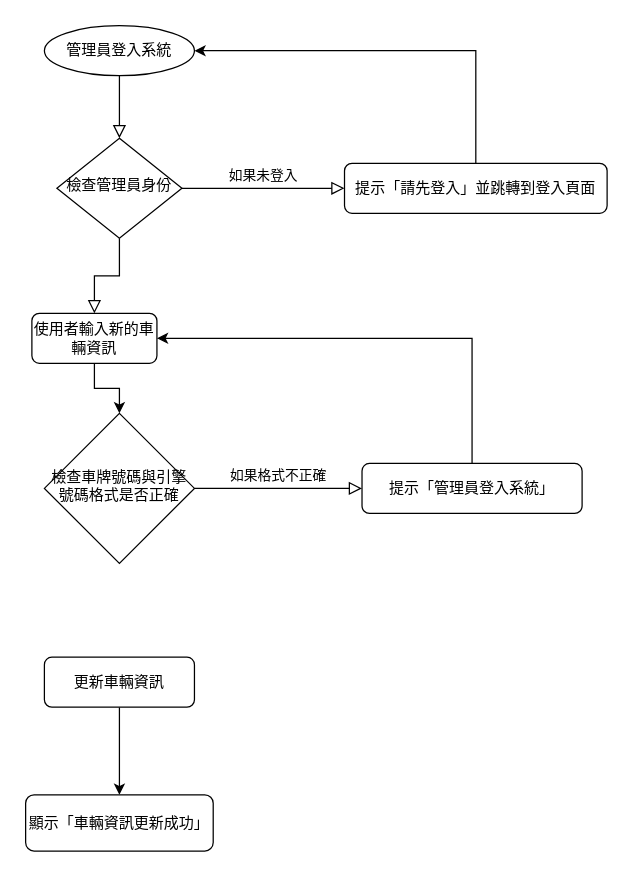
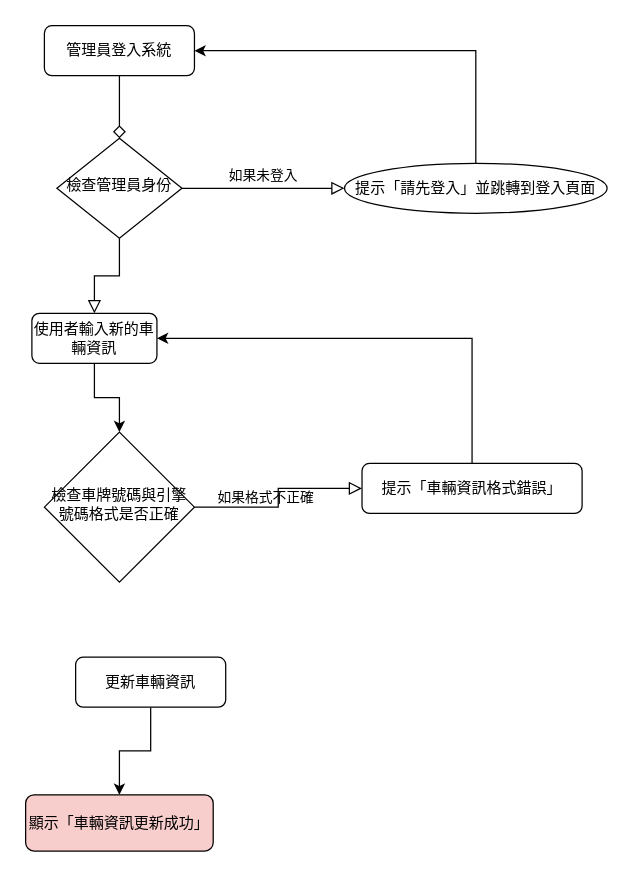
node "管理員登入系統": shape ellipse -> rounded rectangle
edge "管理員登入系統" -> "檢查管理員身份": arrowhead block -> diamond
node "提示「請先登入」並跳轉到登入頁面": shape rounded rectangle -> ellipse
node "檢查車牌號碼與引擎號碼格式是否正確": moved (119, 488) -> (119, 507)
node "提示「管理員登入系統」": label "提示「管理員登入系統」" -> "提示「車輛資訊格式錯誤」"
node "更新車輛資訊": moved (119, 682) -> (151, 682)
node "顯示「車輛資訊更新成功」": fillcolor #ffffff -> #f8cecc
